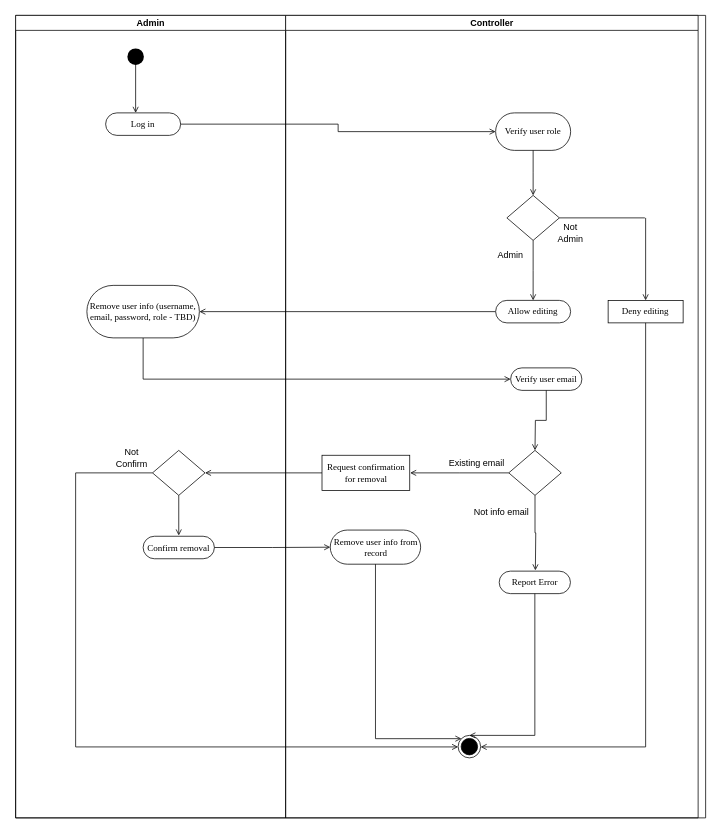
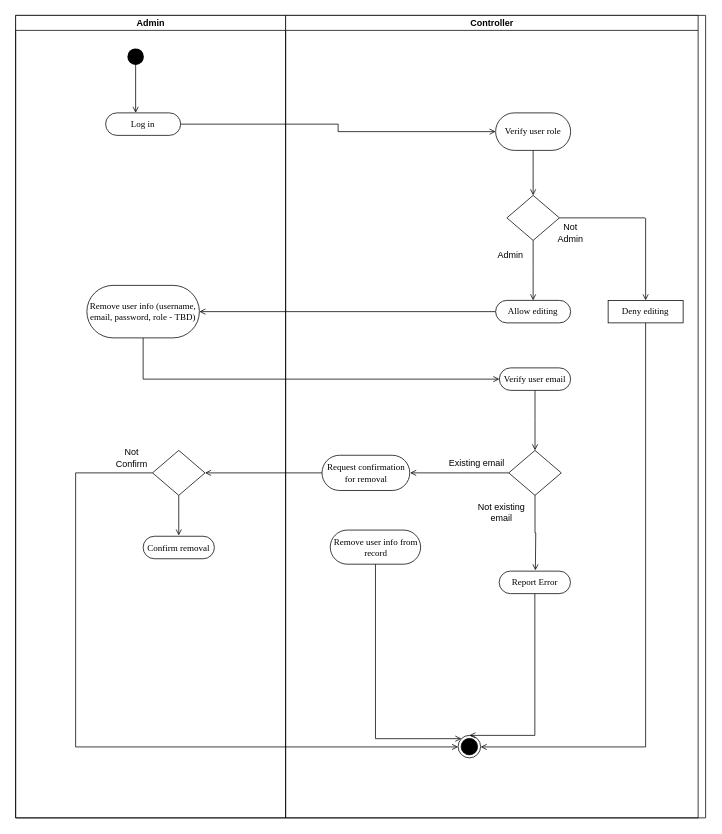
node "Verify user email": moved (546, 379) -> (535, 379)
node "Request confirmation for removal": shape rectangle -> rounded rectangle
node "Not info email": label "Not info email" -> "Not existing email"
edge "Confirm removal" -> "Remove user info from record": removed
